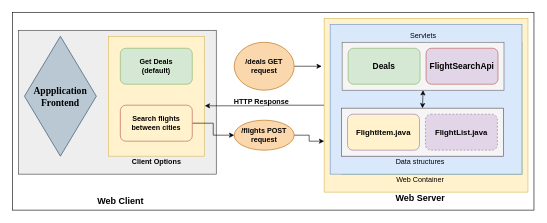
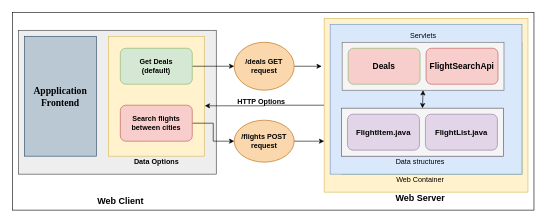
edge "Get Deals (default)" -> "/deals GET request": added
node "Deals": fillcolor #d5e8d4 -> #f8cecc
node "FlightSearchApi": fillcolor #e1d5e7 -> #f8cecc
node "Appplication Frontend": shape diamond -> rectangle
node "HTTP Response": label "HTTP Response" -> "HTTP Options"
node "Search flights between cities": fillcolor #fff2cc -> #f8cecc
node "FlightItem.java": fillcolor #fff2cc -> #e1d5e7
node "FlightList.java": style dashed -> solid
node "/flights POST request": size 60x30 -> 60x42
node "Client Options": label "Client Options" -> "Data Options"
